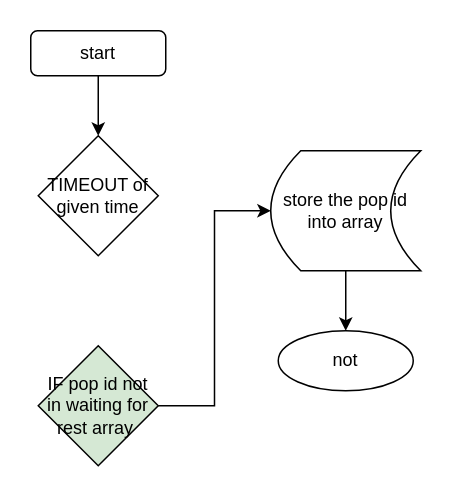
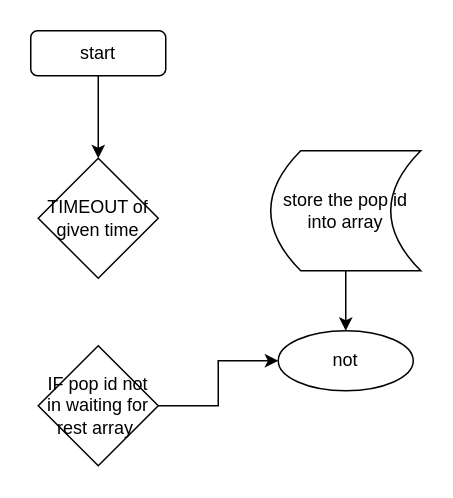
node "TIMEOUT of given time": moved (98, 196) -> (98, 218)
edge "IF pop id not in waiting for rest array" -> "store the pop id into array": now "IF pop id not in waiting for rest array" -> "not"
node "IF pop id not in waiting for rest array": fillcolor #d5e8d4 -> #ffffff
